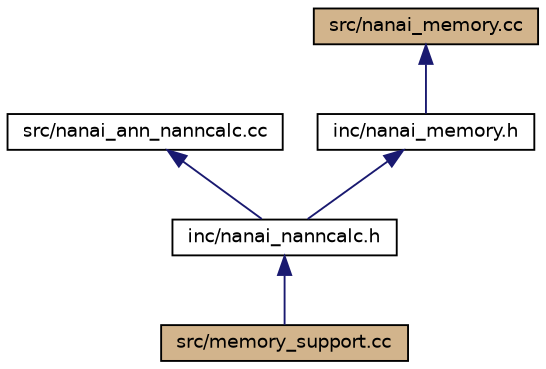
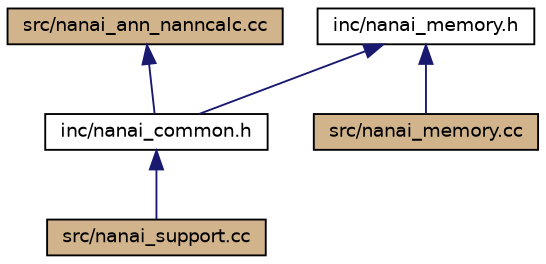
edge "inc/nanai_memory.h" -> "src/nanai_memory.cc": reversed
node "src/nanai_ann_nanncalc.cc": fillcolor white -> tan
node "inc/nanai_nanncalc.h": label "inc/nanai_nanncalc.h" -> "inc/nanai_common.h"
node "src/memory_support.cc": label "src/memory_support.cc" -> "src/nanai_support.cc"
